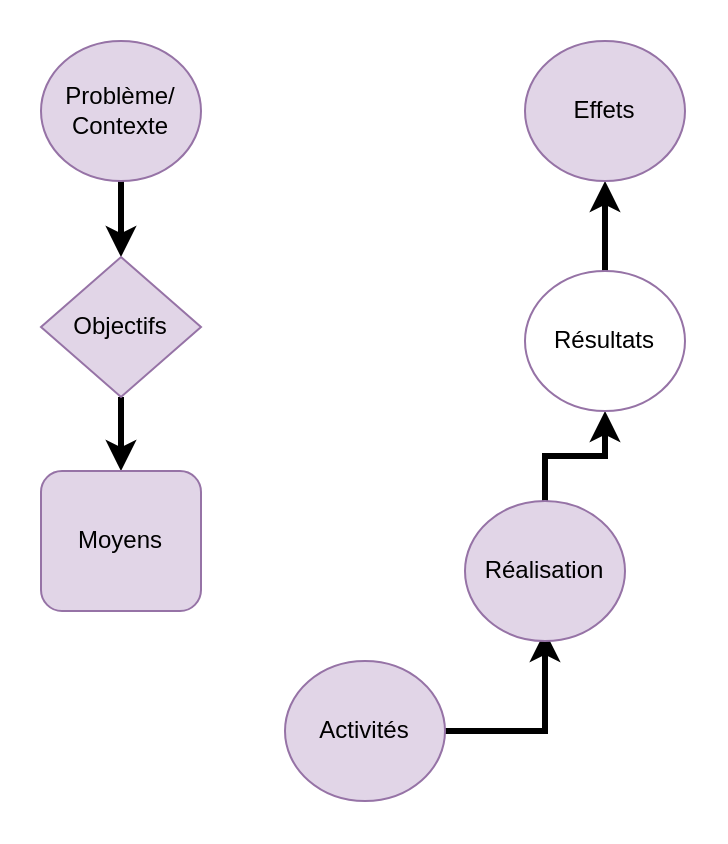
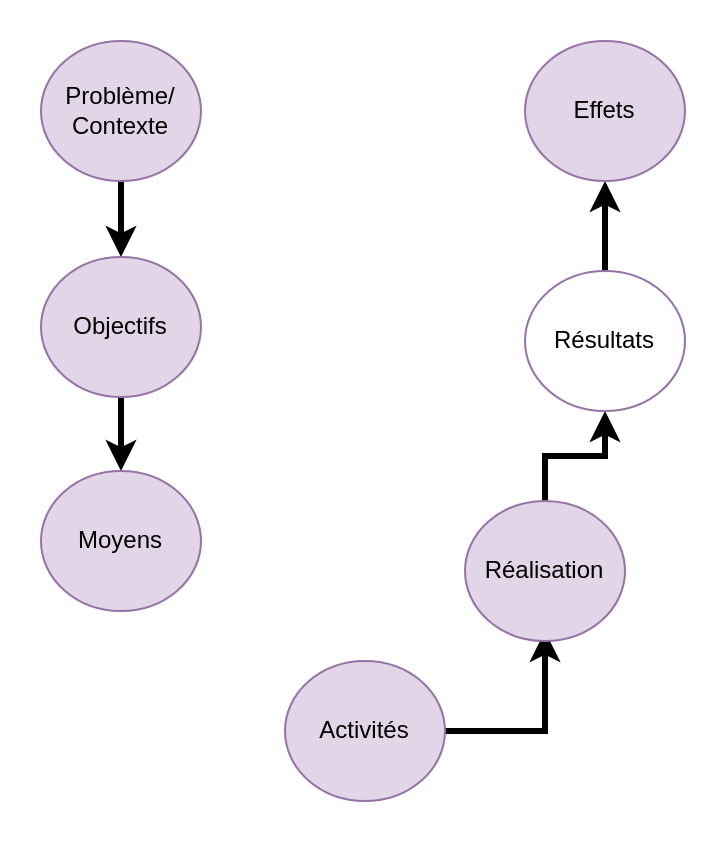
node "Objectifs": shape diamond -> ellipse
node "Moyens": shape rounded rectangle -> ellipse
